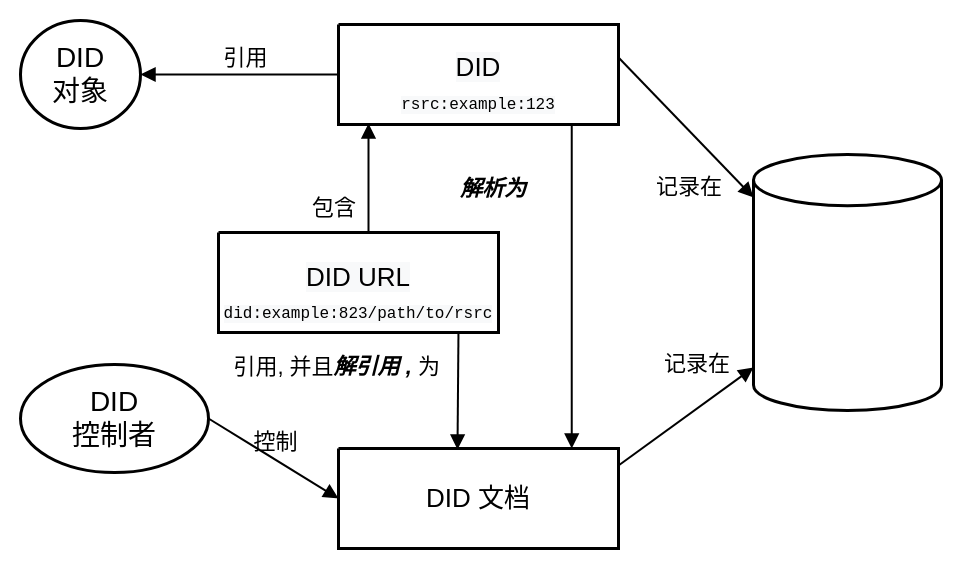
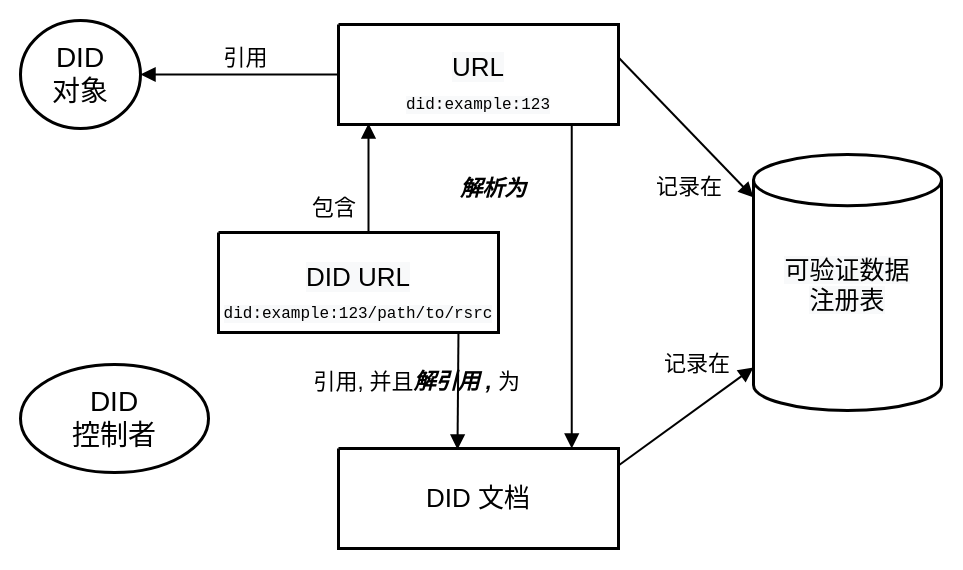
node "DID": label "DID" -> "URL"
node "rsrc:example:123": label "rsrc:example:123" -> "did:example:123"
node "可验证数据注册表": added
node "did:example:823/path/to/rsrc": label "did:example:823/path/to/rsrc" -> "did:example:123/path/to/rsrc"
node "引用, 并且解引用 , 为": moved (335, 367) -> (415, 382)
edge "DID 控制者" -> "DID 文档": removed, label "控制"
